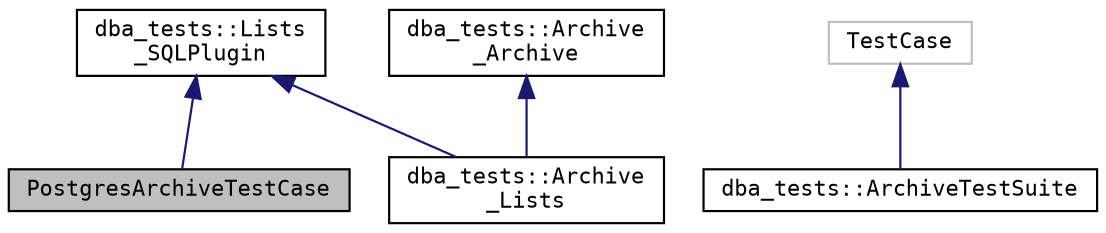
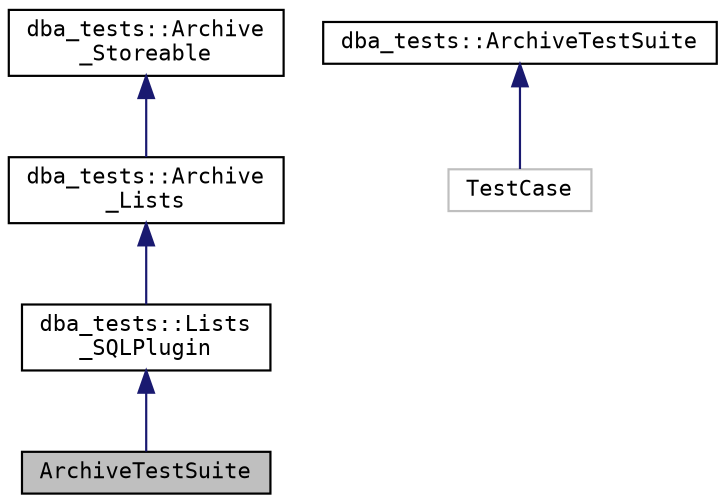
node "dba_tests::Archive _Archive": label "dba_tests::Archive _Archive" -> "dba_tests::Archive _Storeable"
edge "dba_tests::Archive _Lists" -> "dba_tests::Lists _SQLPlugin": reversed
edge "dba_tests::ArchiveTestSuite" -> "TestCase": reversed
node "PostgresArchiveTestCase": label "PostgresArchiveTestCase" -> "ArchiveTestSuite"
